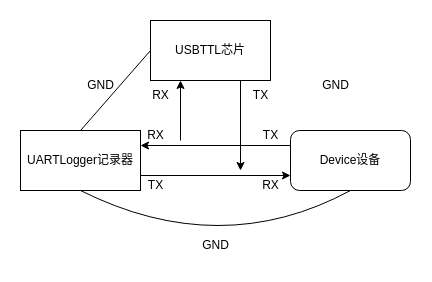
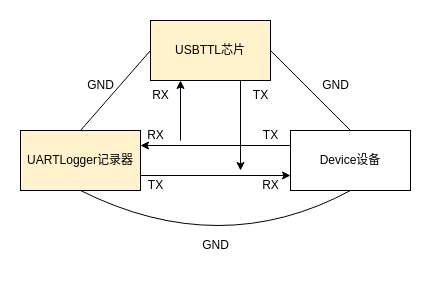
node "USBTTL芯片": fillcolor #ffffff -> #fff2cc
edge "USBTTL芯片" -- "Device设备": added
node "UARTLogger记录器": fillcolor #ffffff -> #fff2cc
node "Device设备": shape rounded rectangle -> rectangle
